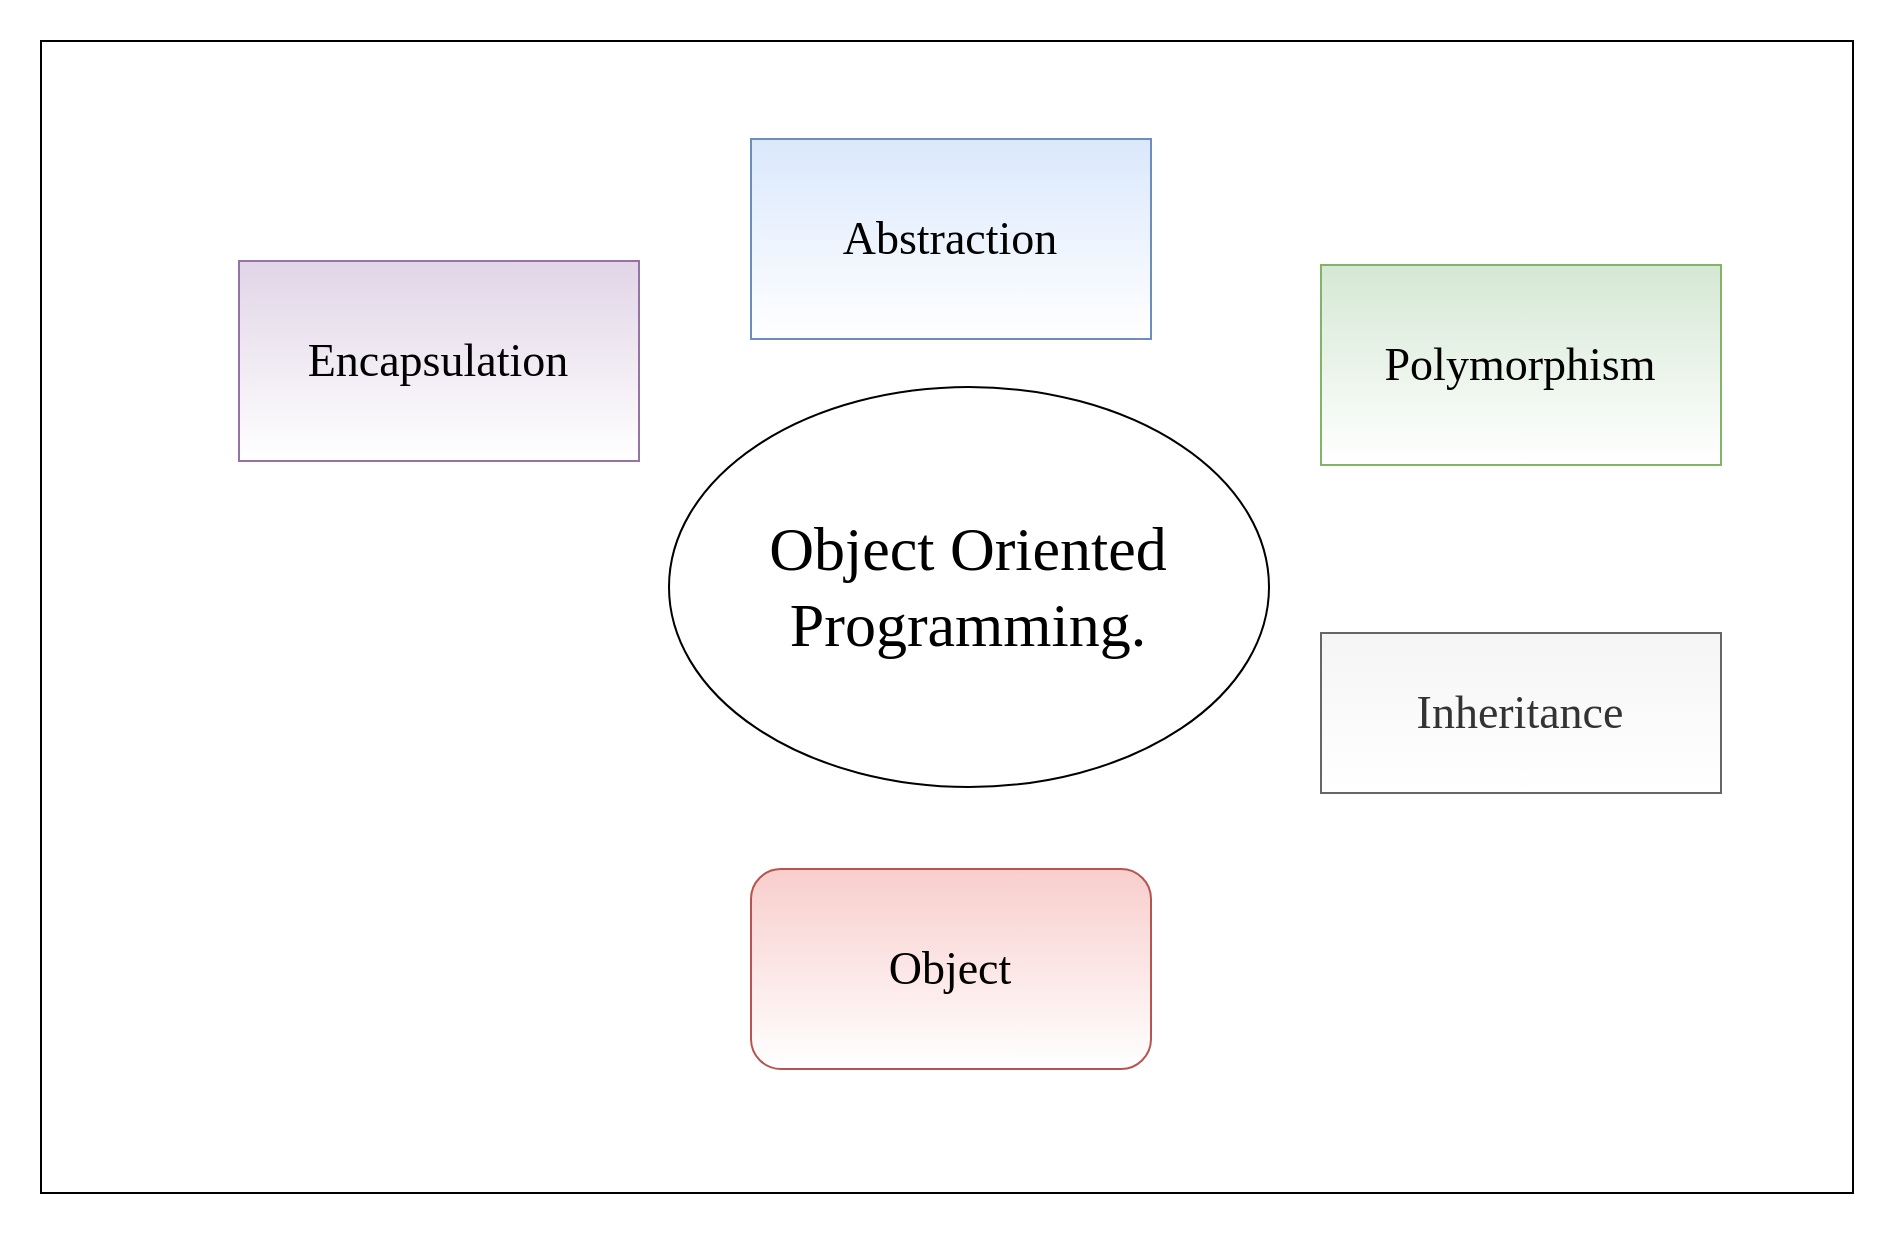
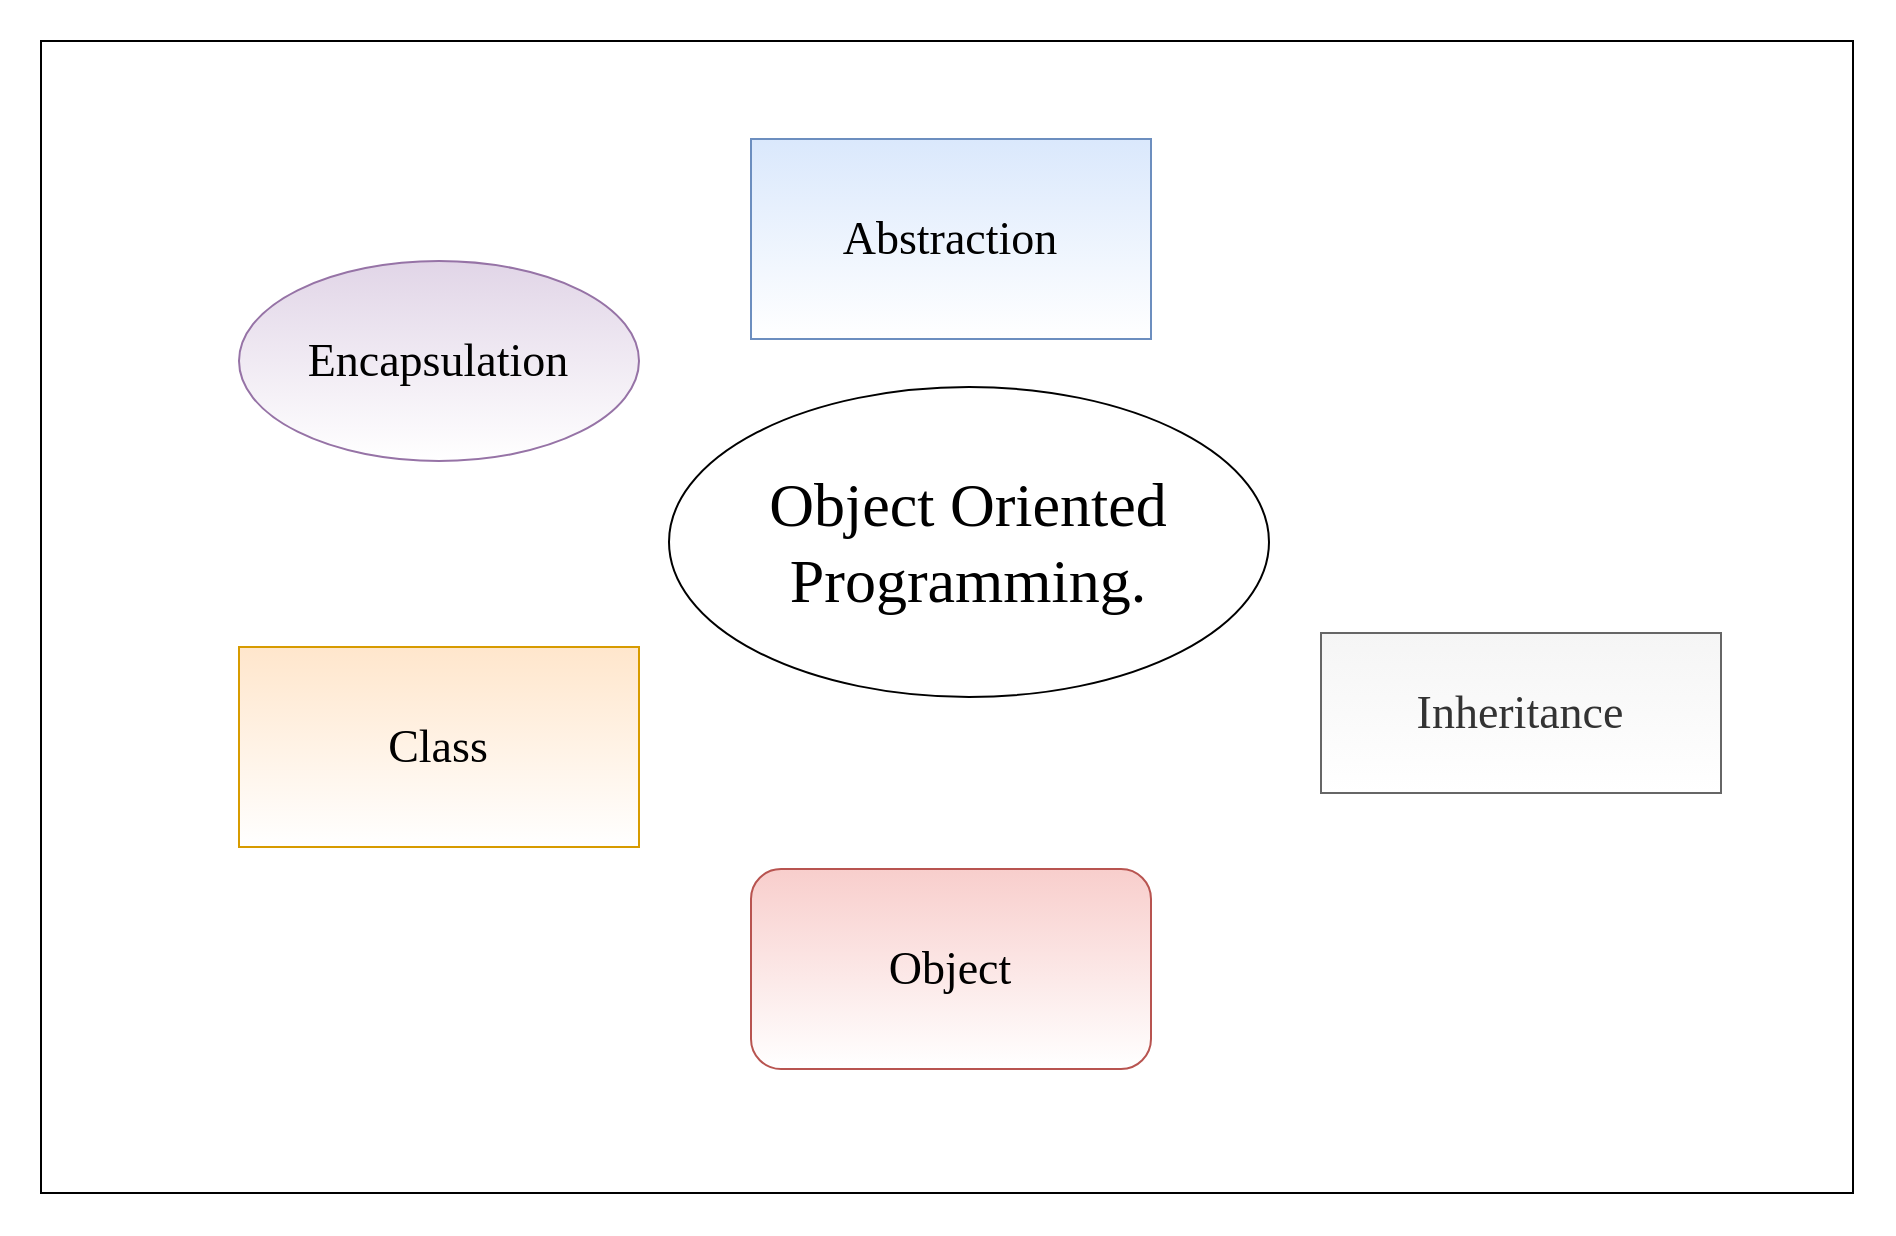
node "Encapsulation": shape rectangle -> ellipse
node "Polymorphism": removed
node "Object Oriented Programming.": size 600x400 -> 600x310
node "Class": added
